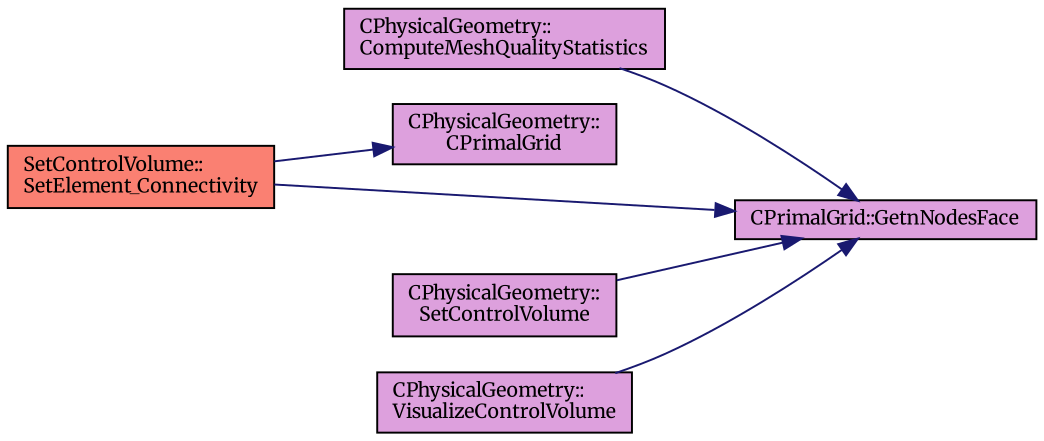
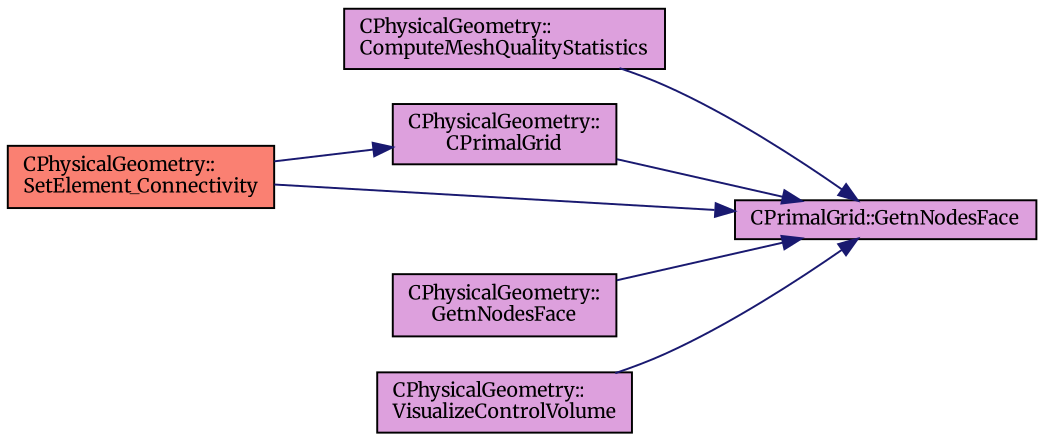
node "SetControlVolume:: SetElement_Connectivity": label "SetControlVolume:: SetElement_Connectivity" -> "CPhysicalGeometry:: SetElement_Connectivity"
edge "CPhysicalGeometry:: CPrimalGrid" -> "CPrimalGrid::GetnNodesFace": added
node "CPhysicalGeometry:: SetControlVolume": label "CPhysicalGeometry:: SetControlVolume" -> "CPhysicalGeometry:: GetnNodesFace"
